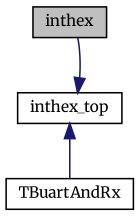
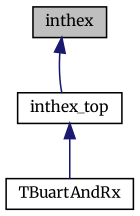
edge "inthex" -> "inthex_top": reversed
